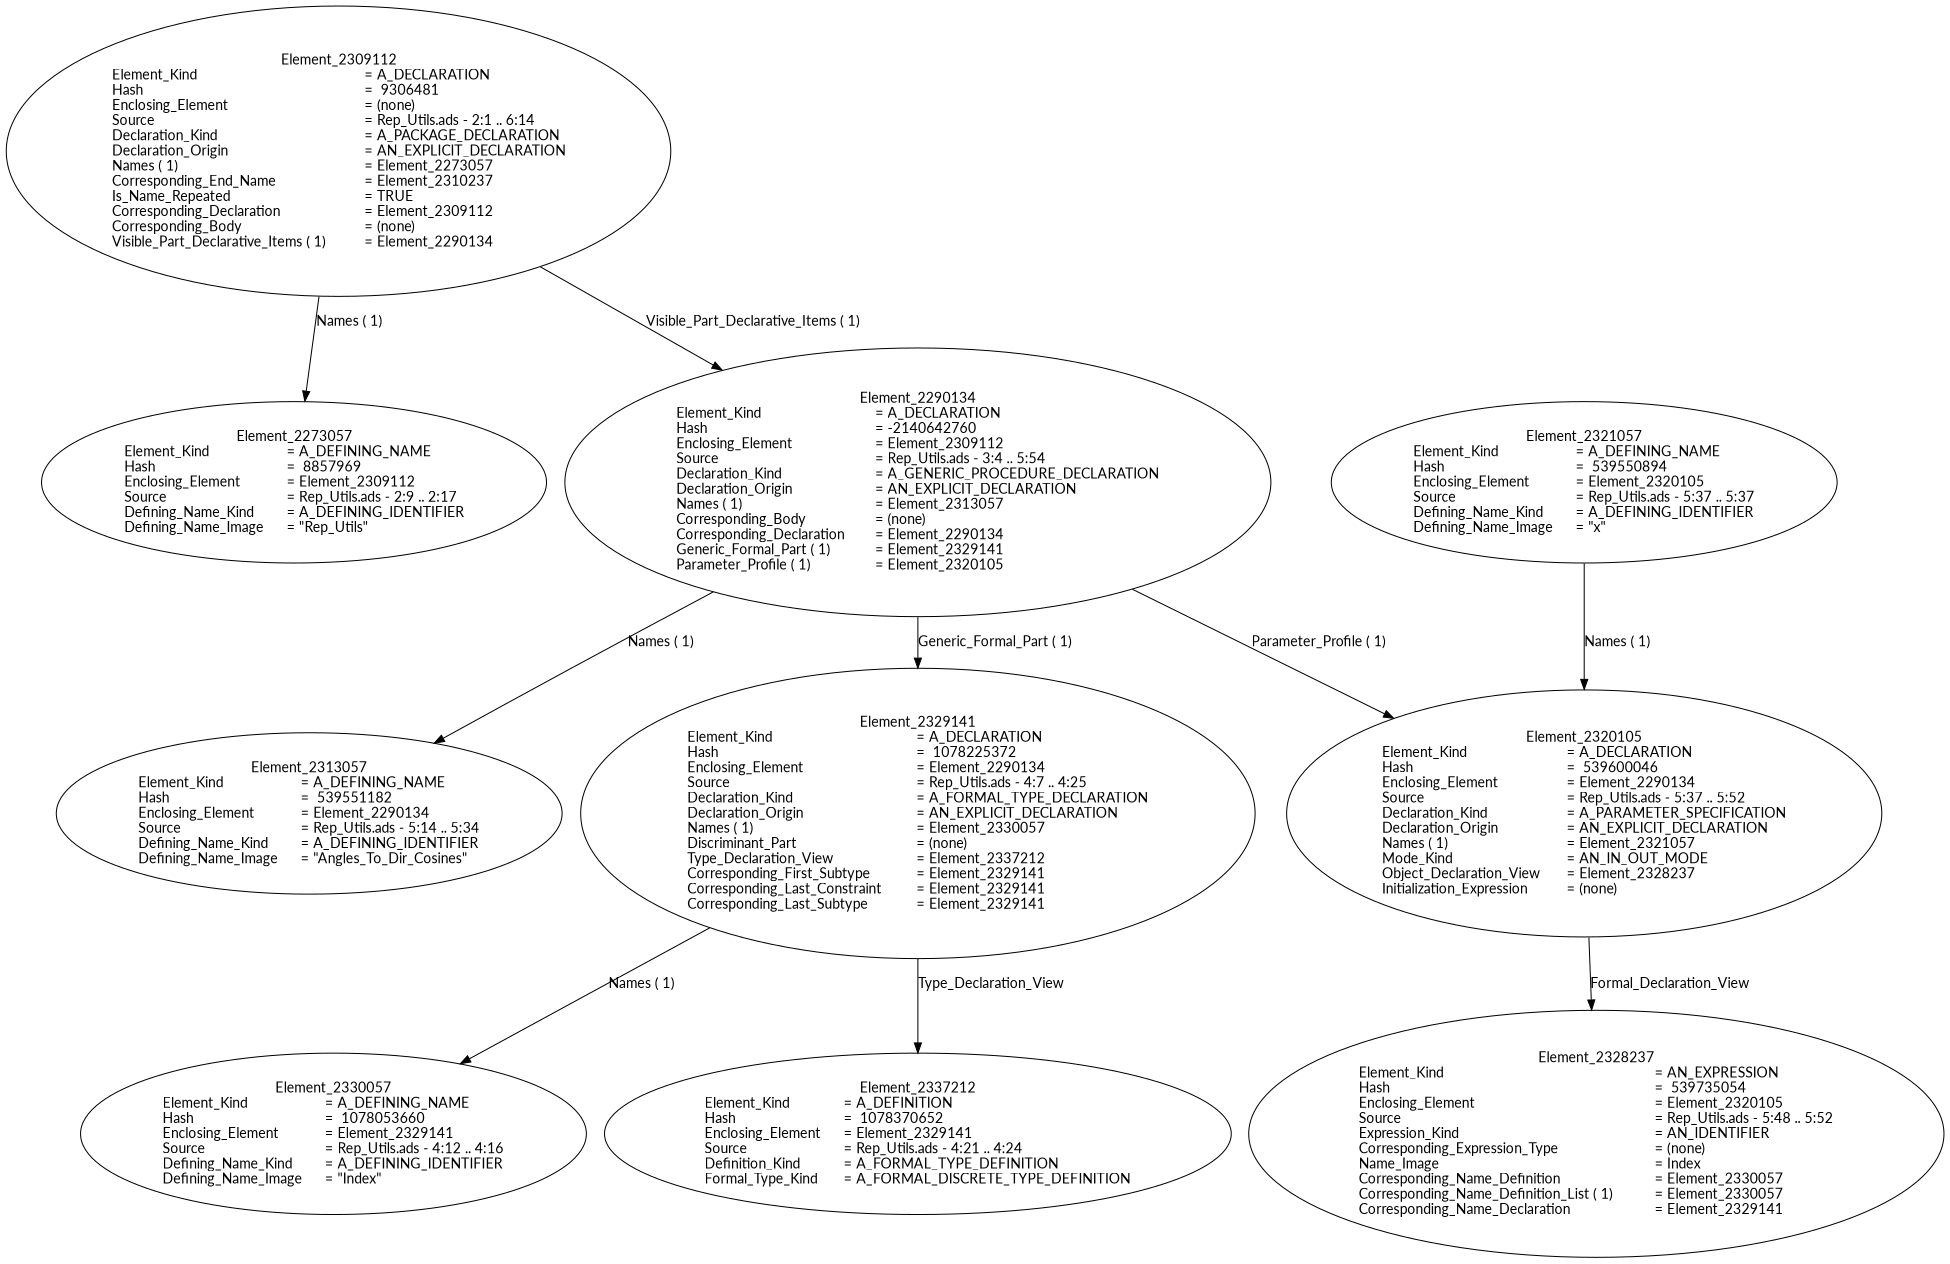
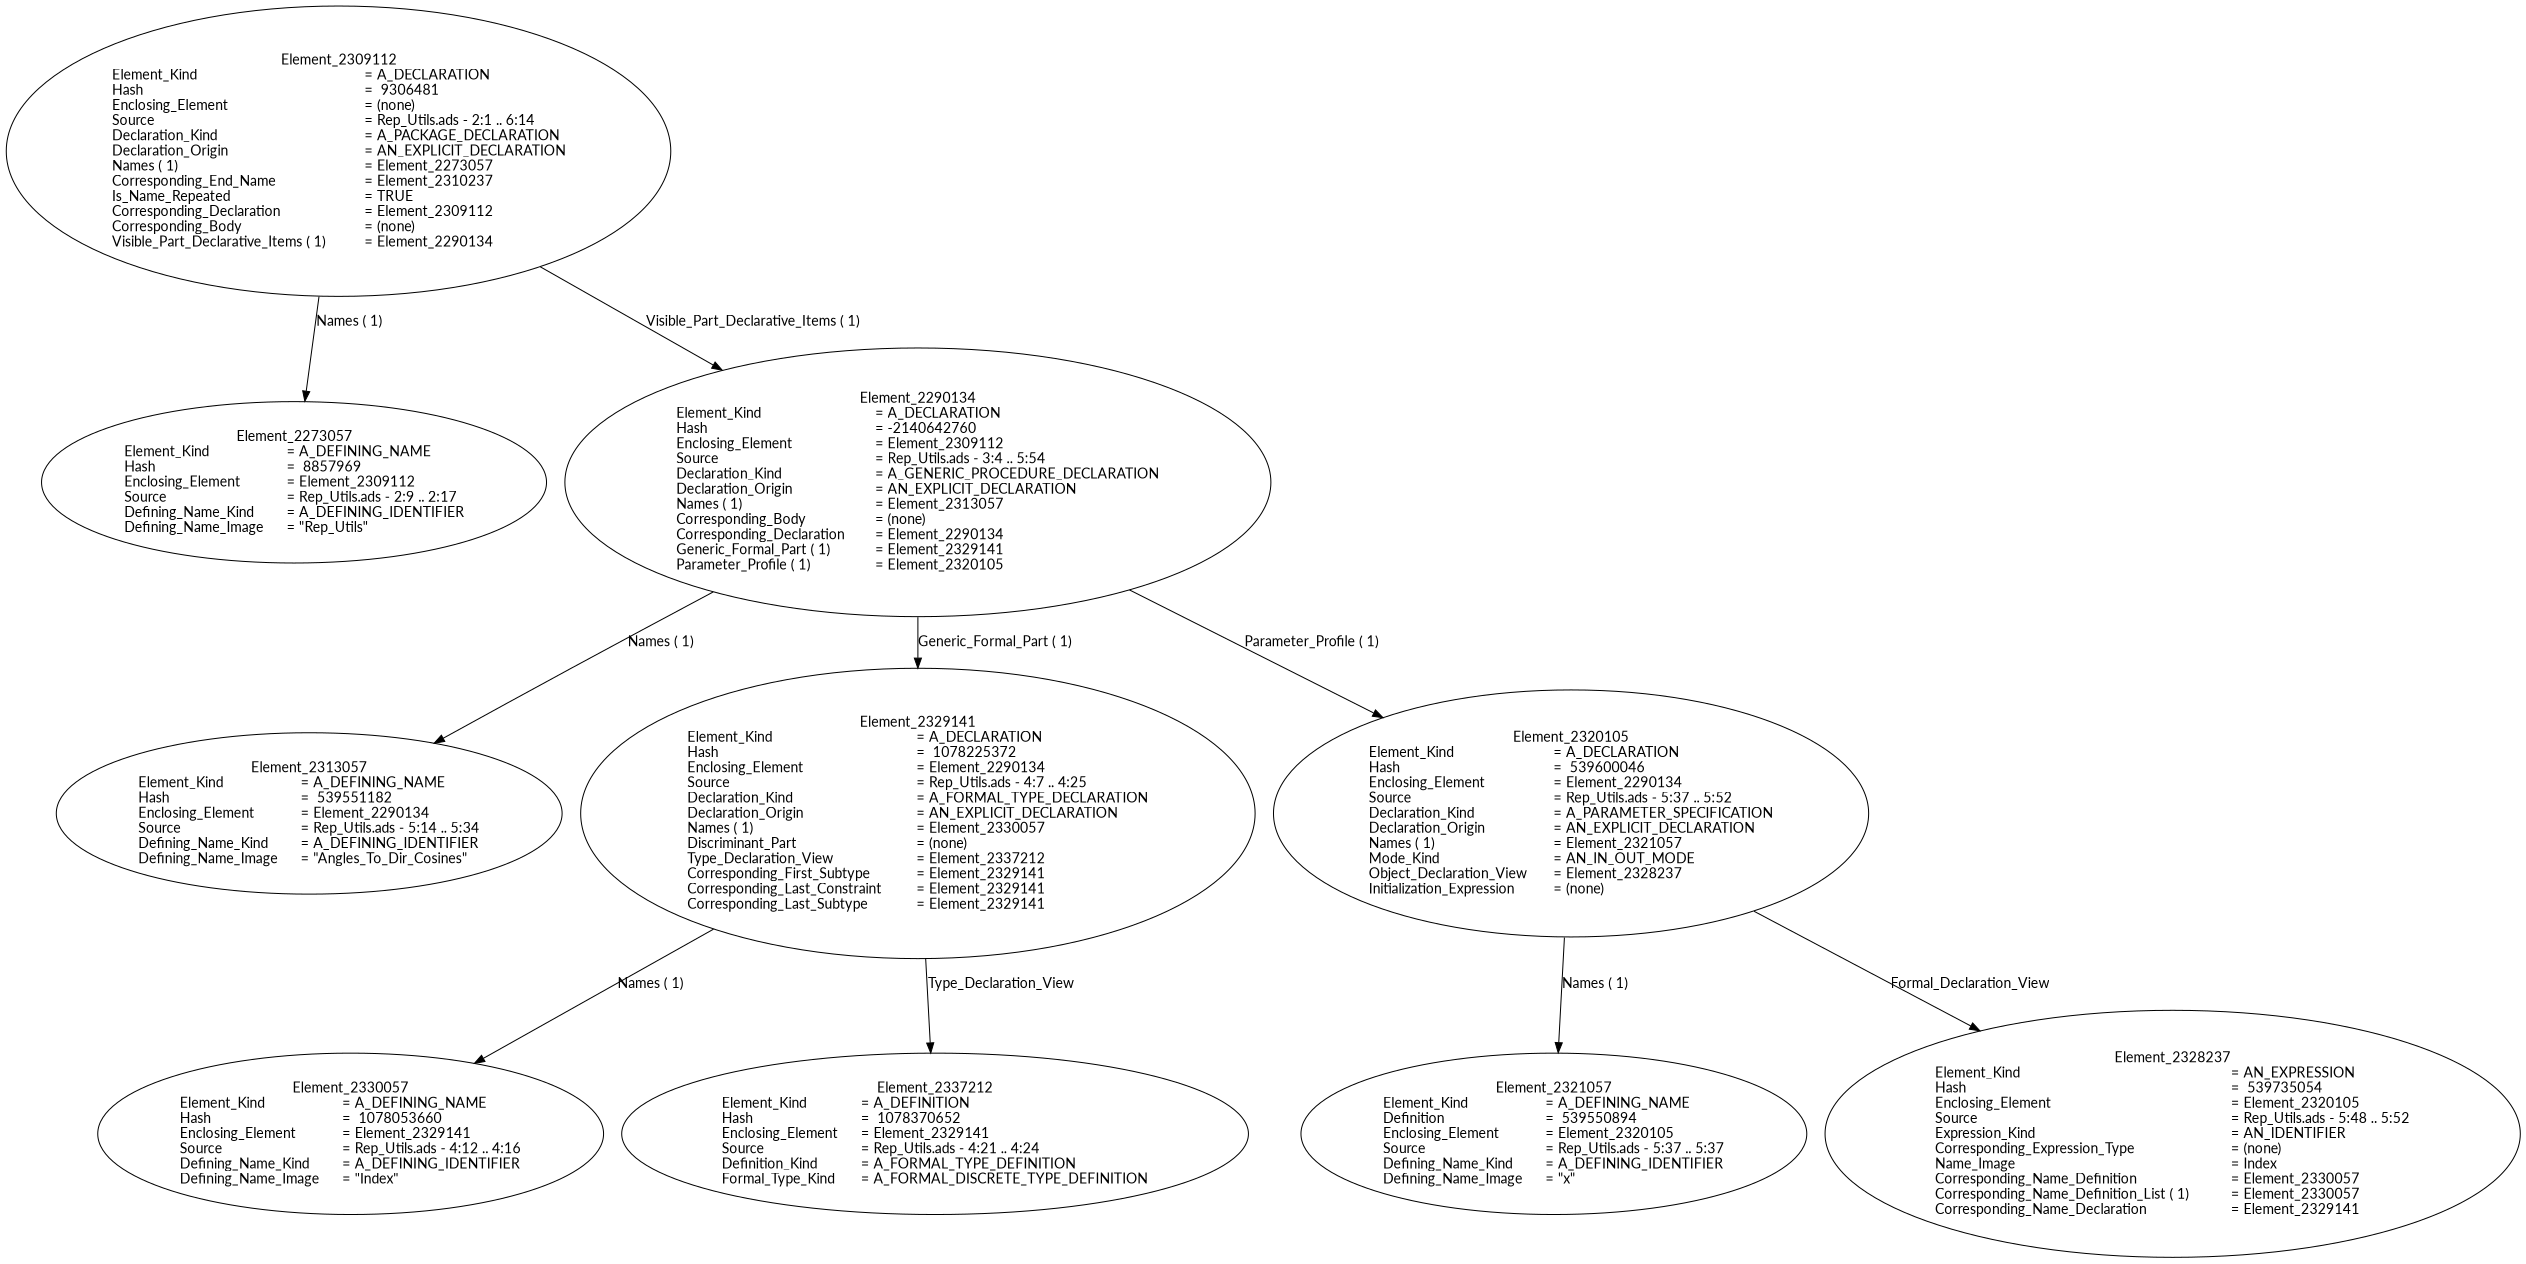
node "Element_2321057": text "Hash" -> "Definition"
edge "Element_2321057" -> "Element_2320105": reversed
